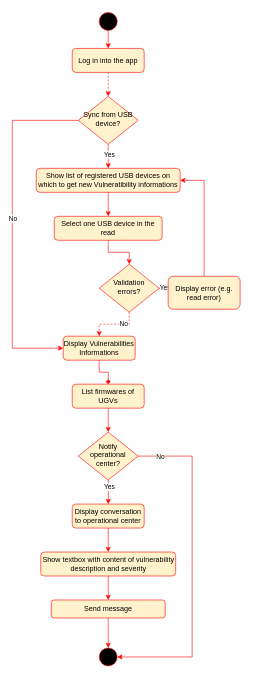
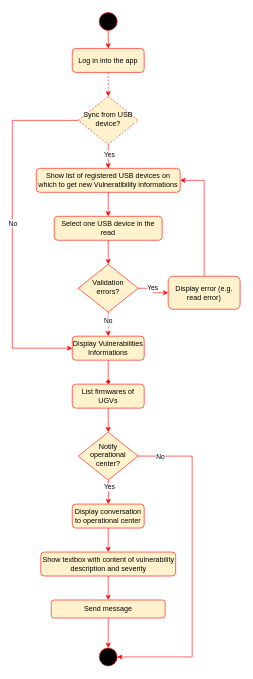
node "Sync from USB device?": style solid -> dashed
node "Validation errors?": moved (129, 288) -> (108, 288)
node "Display Vulnerabilities Informations": moved (99, 348) -> (108, 348)
